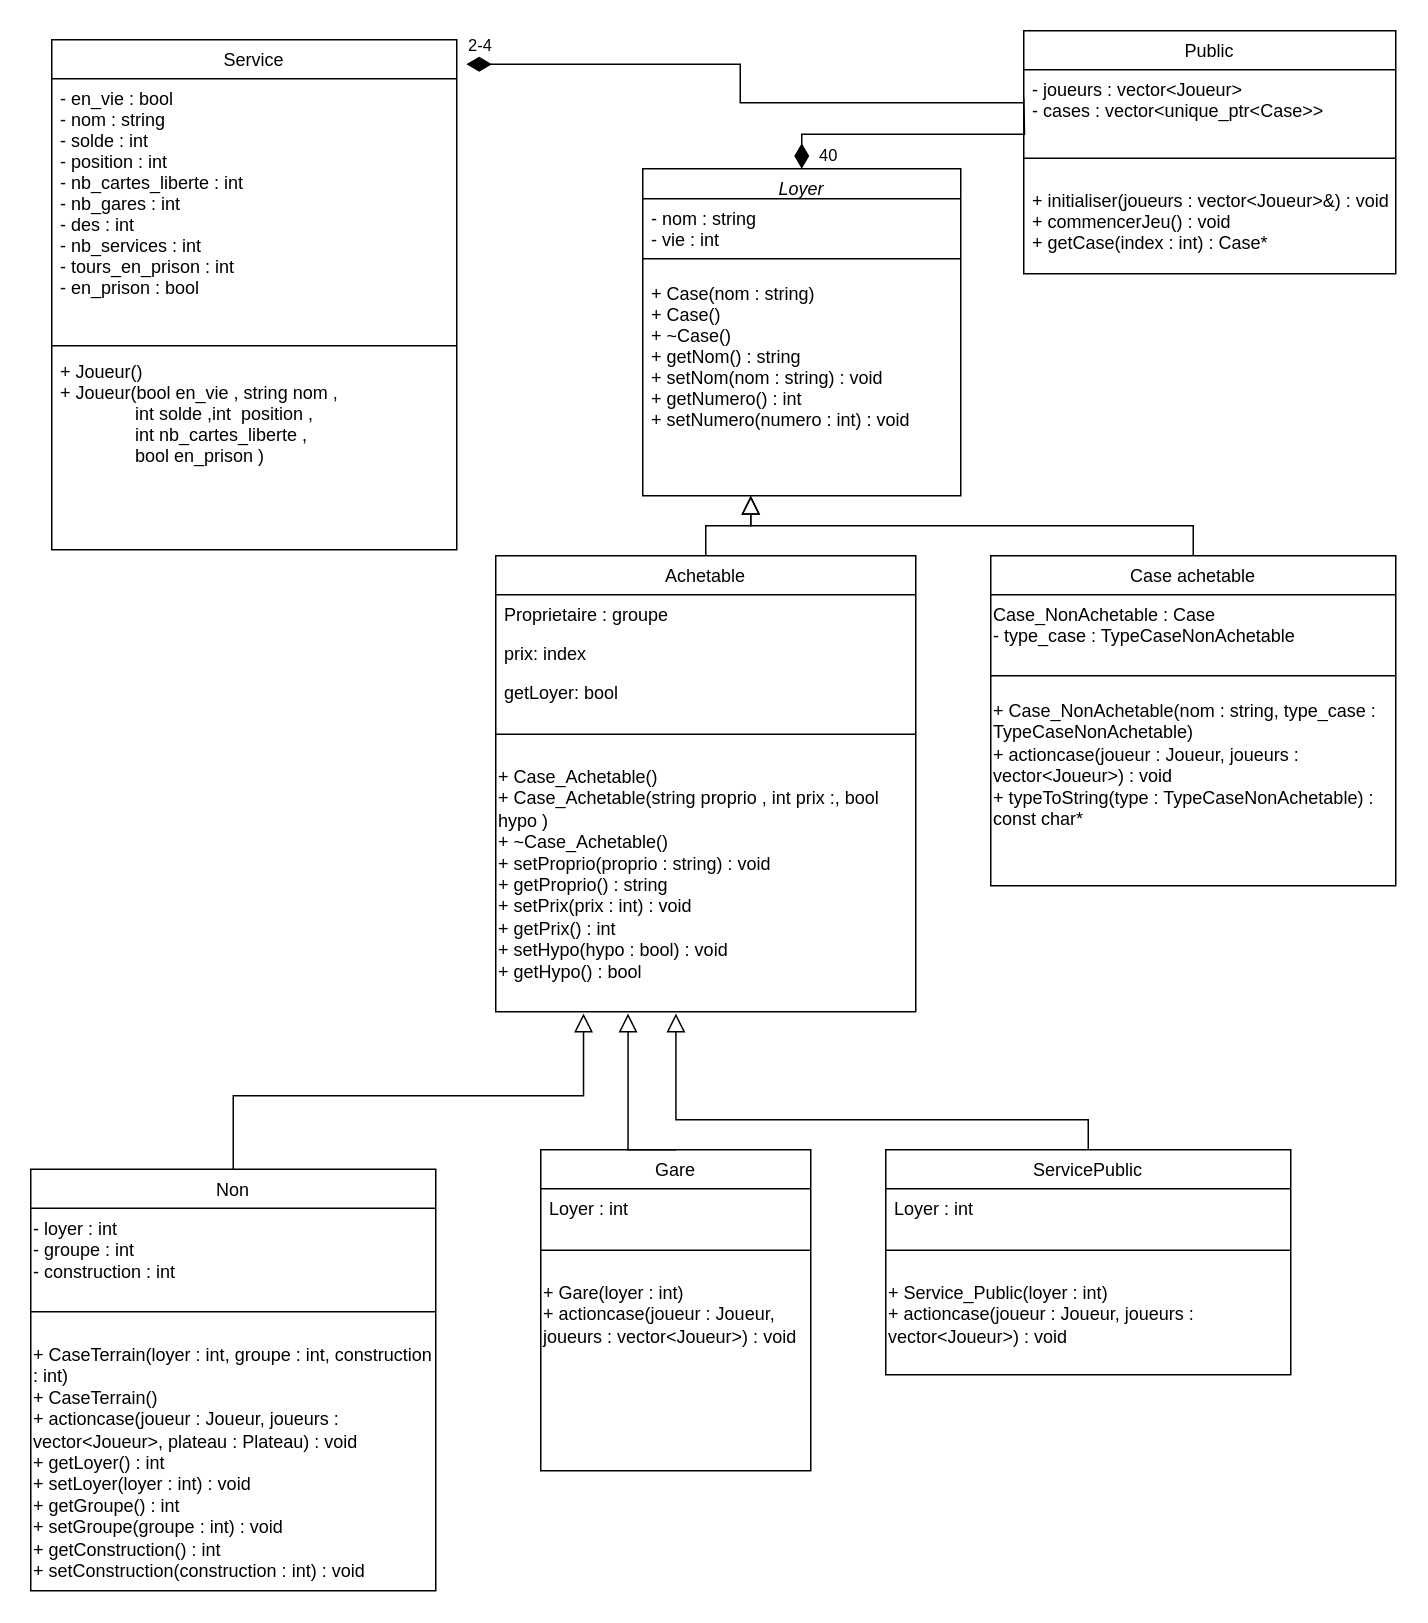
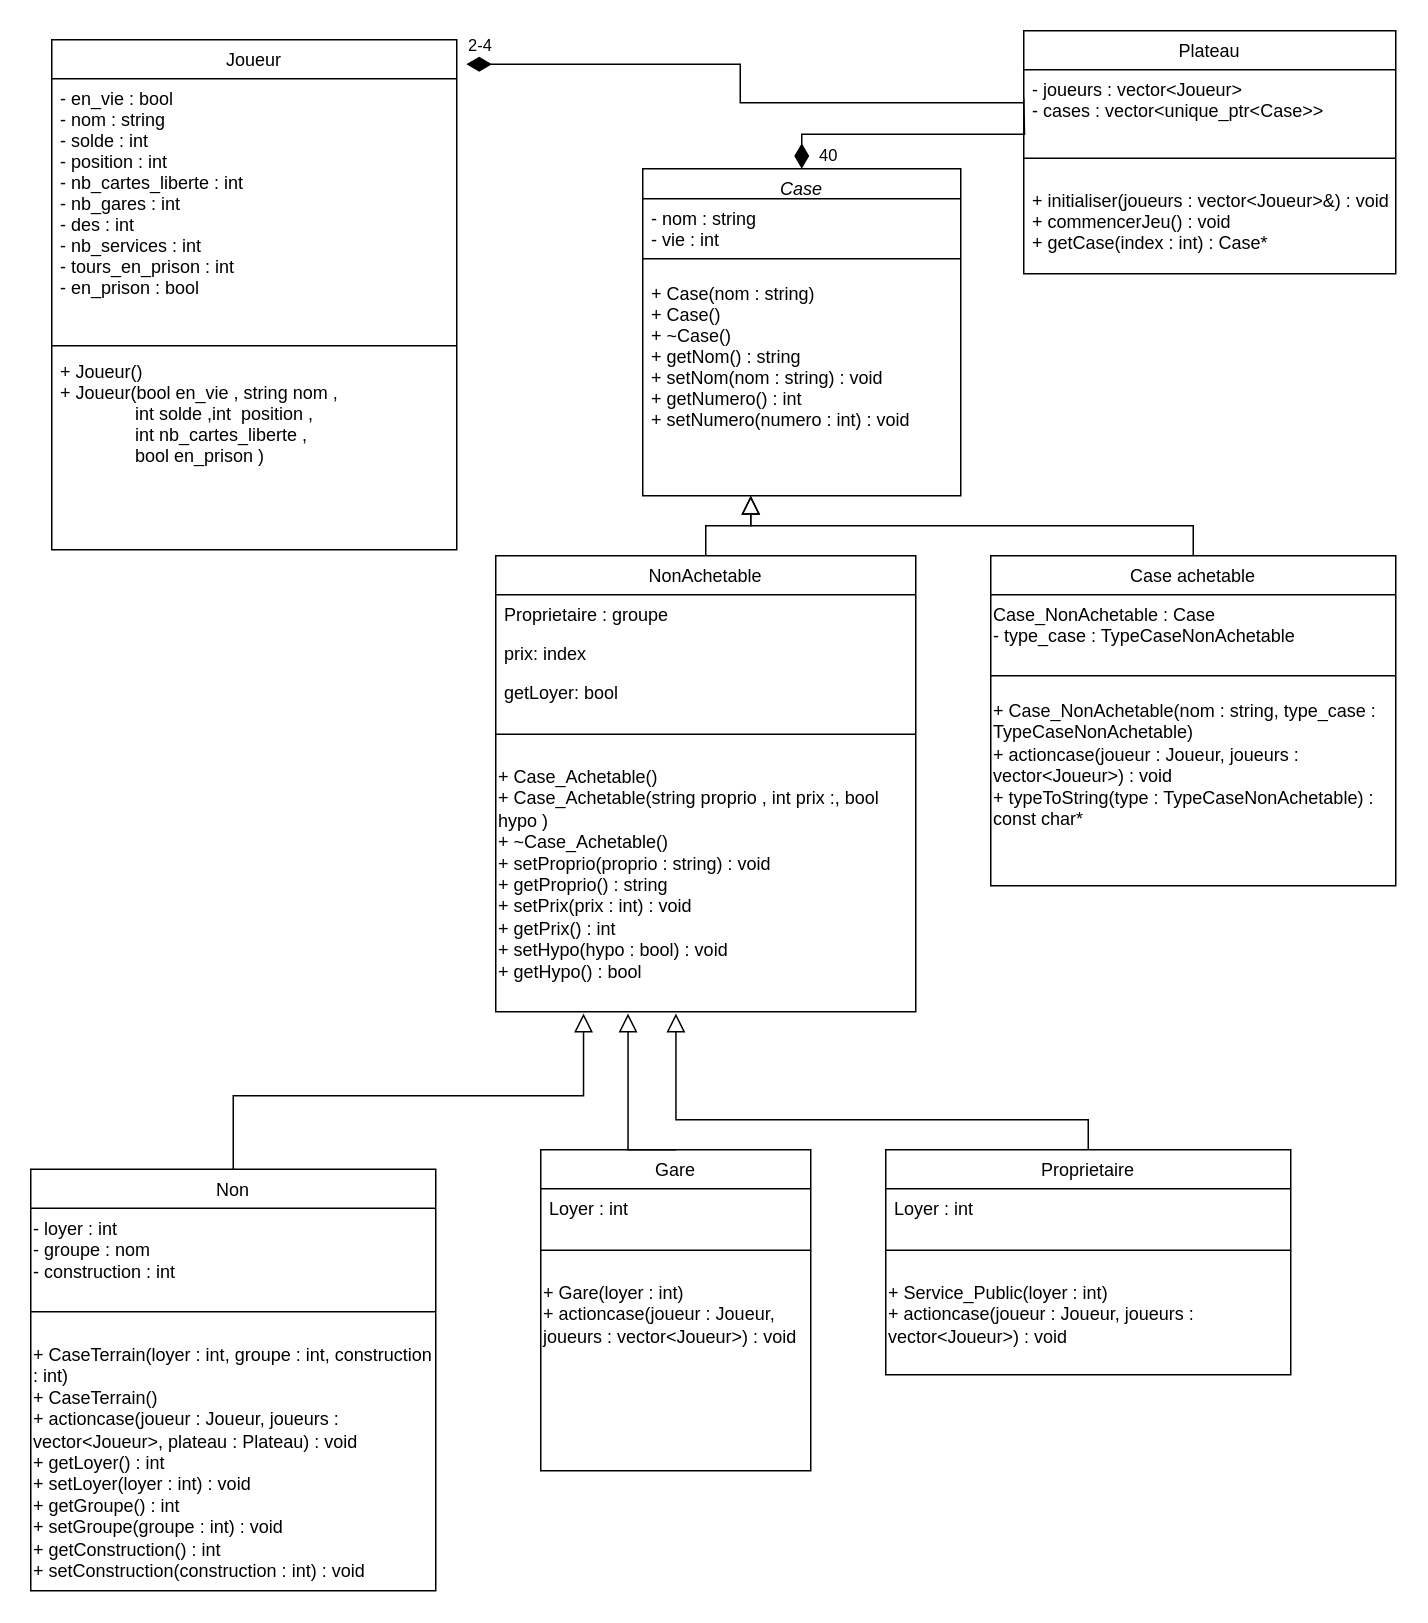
node "Public": label "Public" -> "Plateau"
node "Service": label "Service" -> "Joueur"
node "Loyer": label "Loyer" -> "Case"
node "Achetable": label "Achetable" -> "NonAchetable"
node "ServicePublic": label "ServicePublic" -> "Proprietaire"
node "- loyer : int - groupe : int - construction : int": label "- loyer : int - groupe : int - construction : int" -> "- loyer : int - groupe : nom - construction : int"
